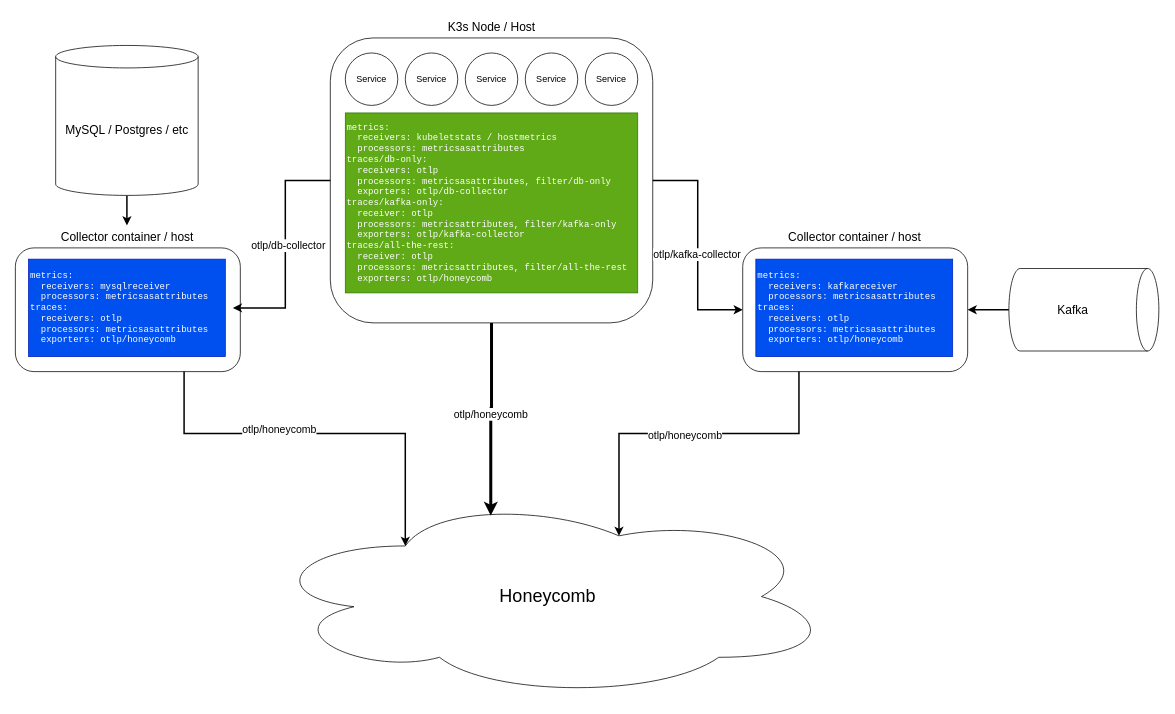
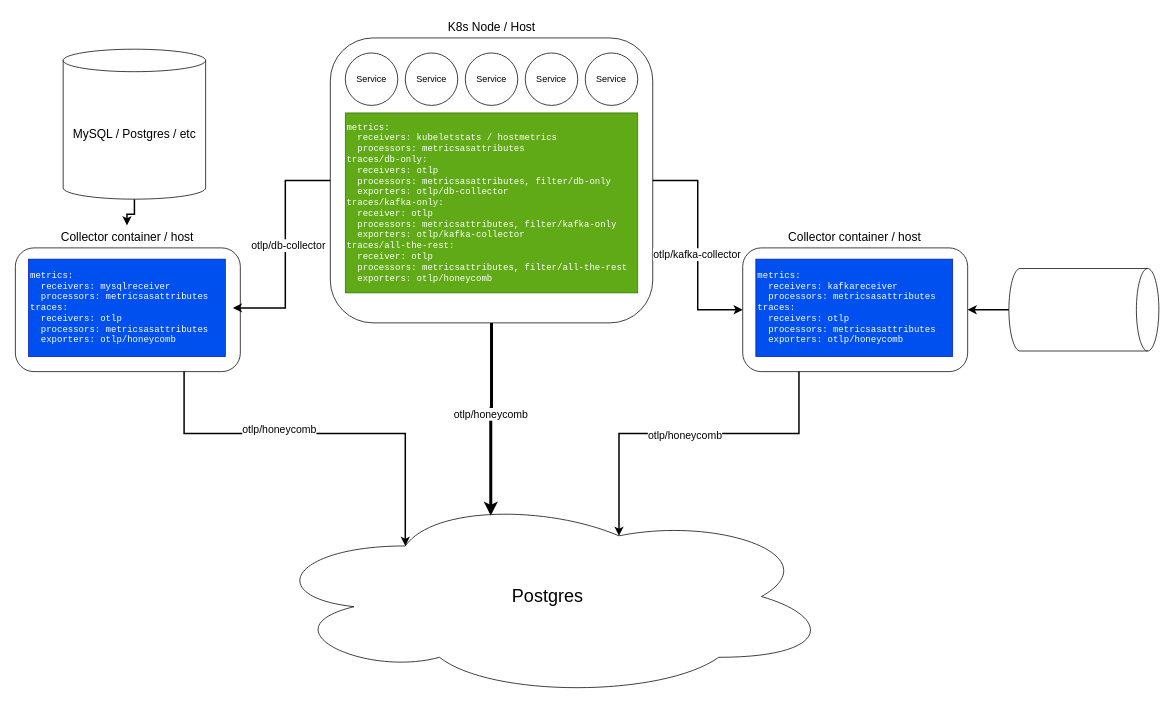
node "K3s Node / Host": label "K3s Node / Host" -> "K8s Node / Host"
node "MySQL / Postgres / etc": moved (127, 120) -> (134, 124)
node "Kafka": removed
node "Honeycomb": label "Honeycomb" -> "Postgres"
